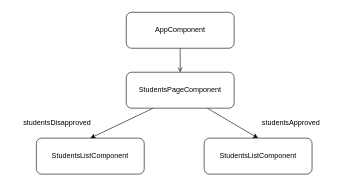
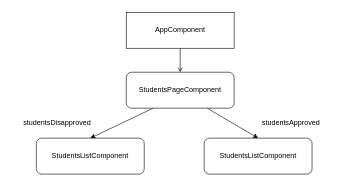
node "AppComponent": shape rounded rectangle -> rectangle
